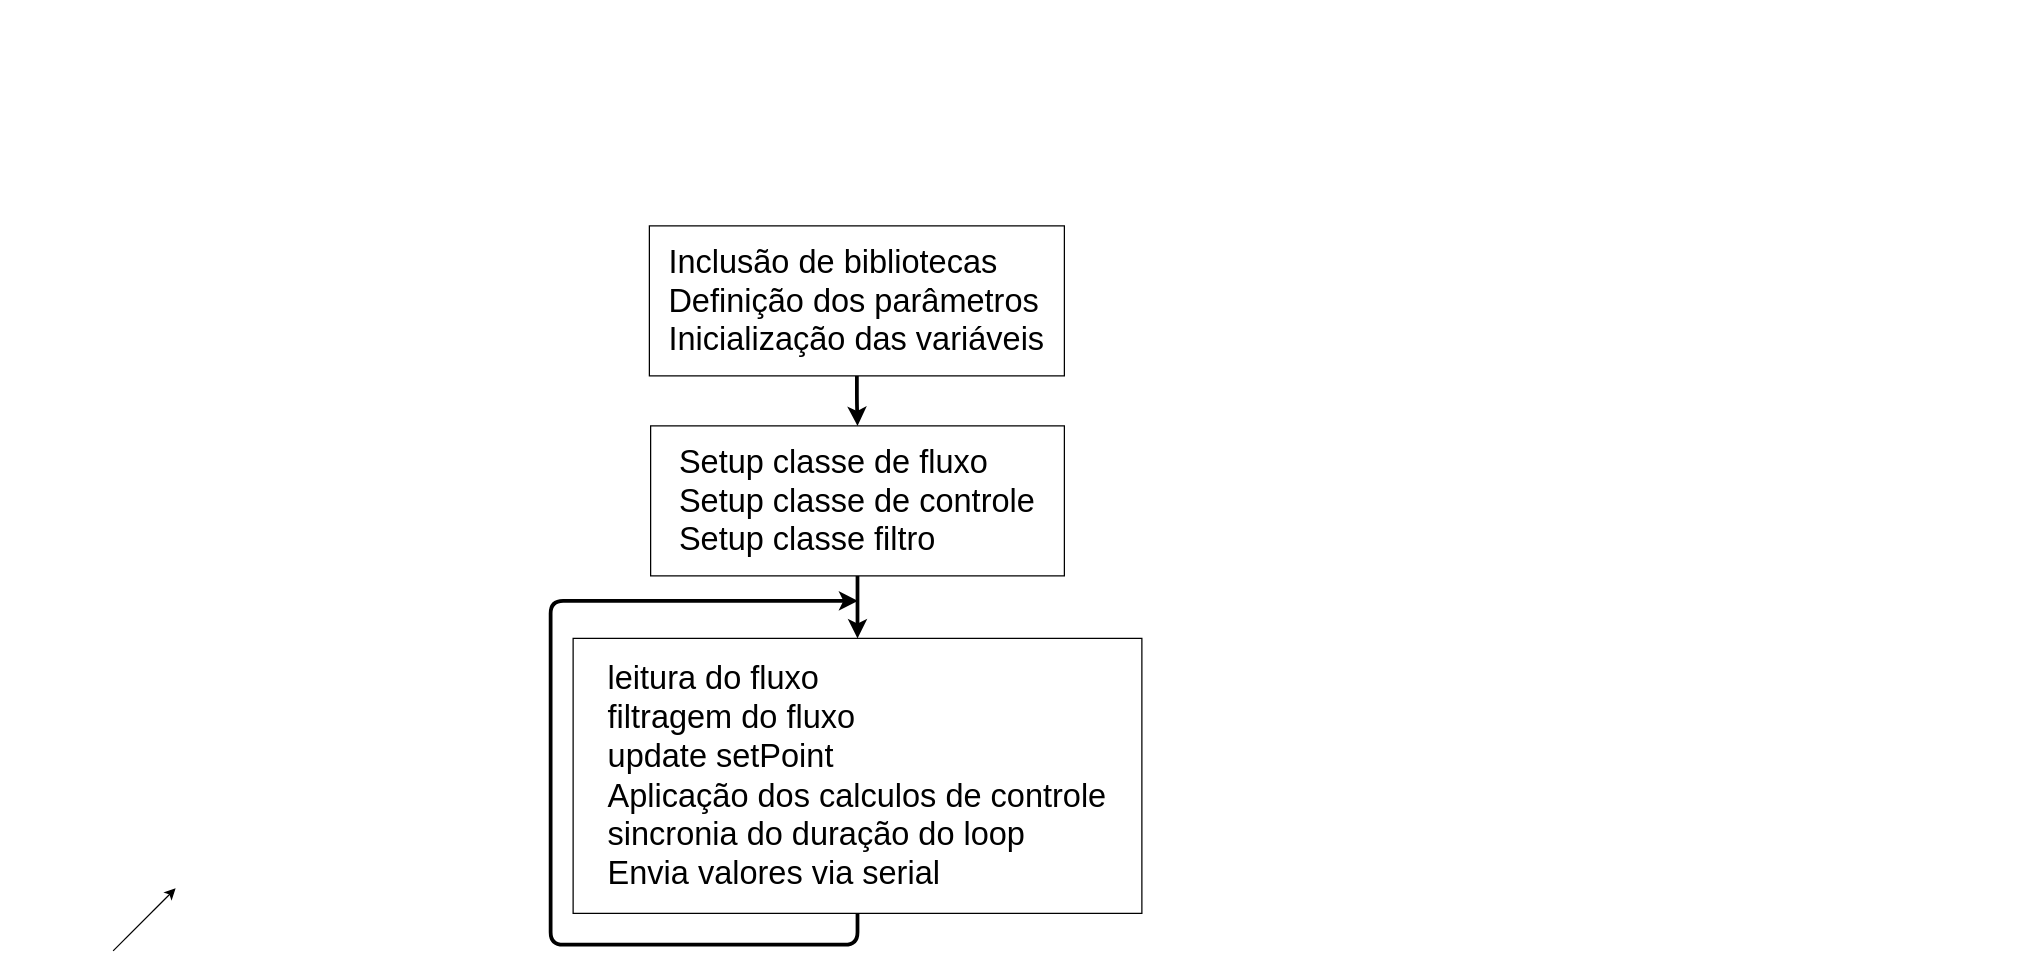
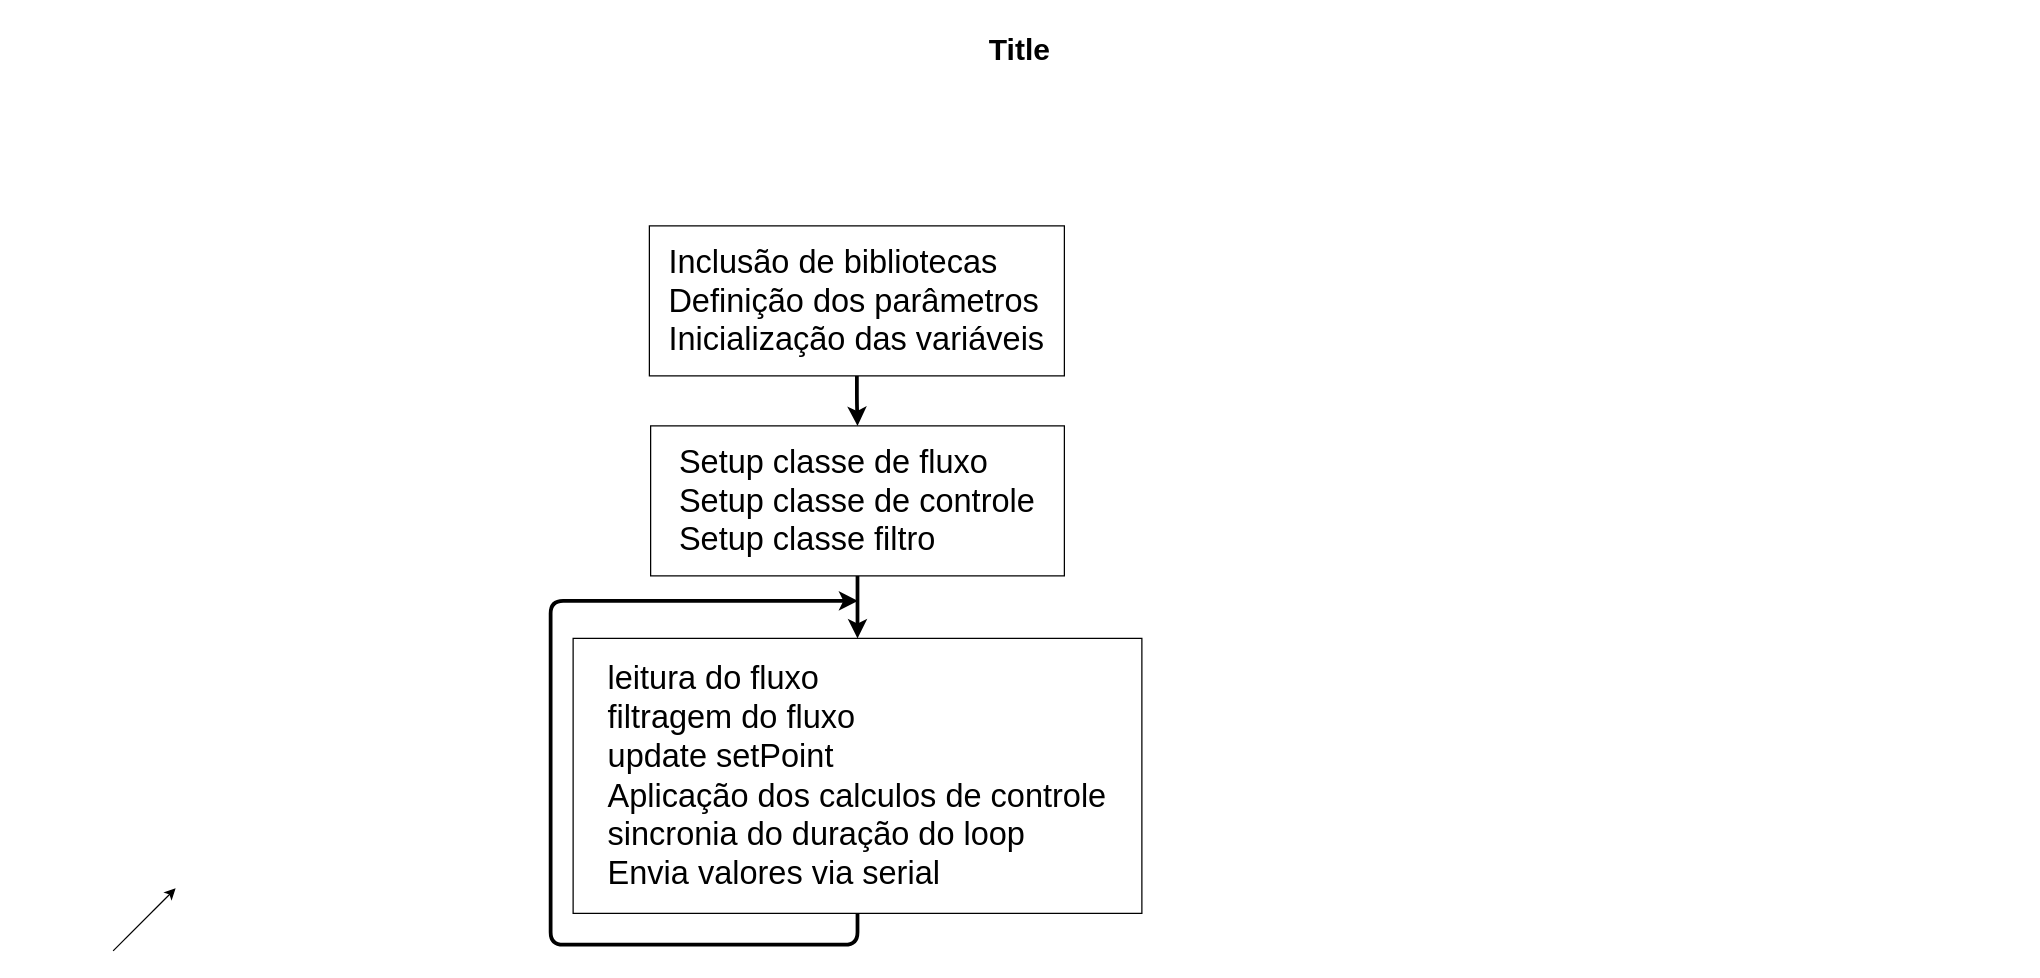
node "Title": added
